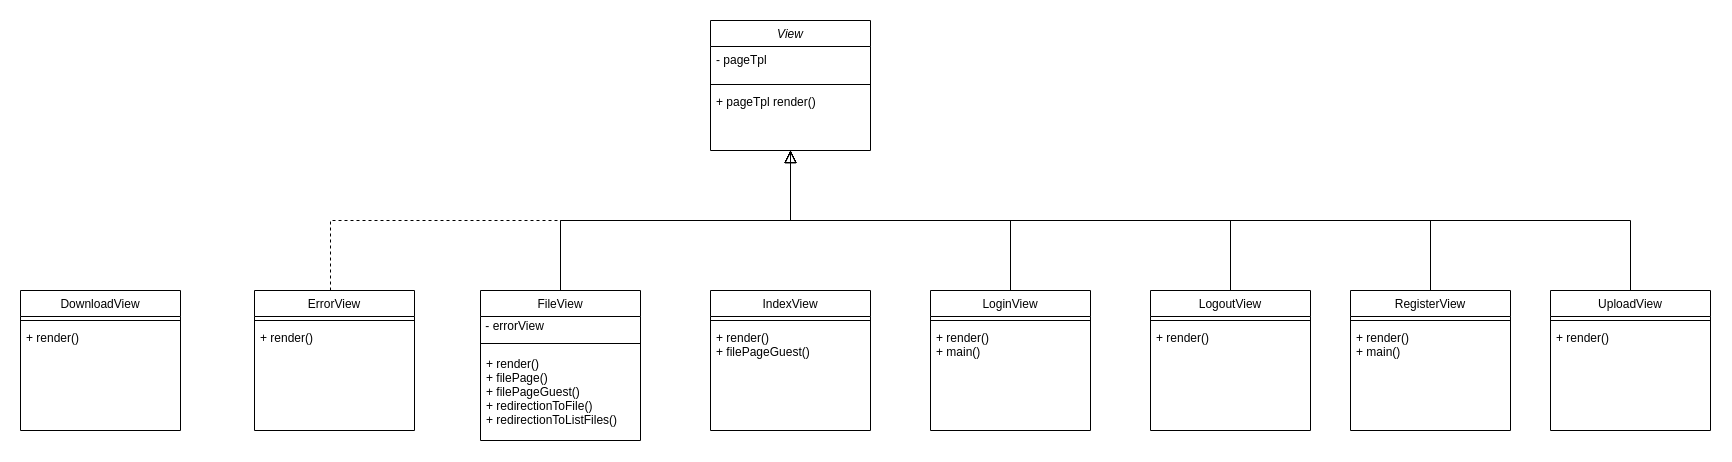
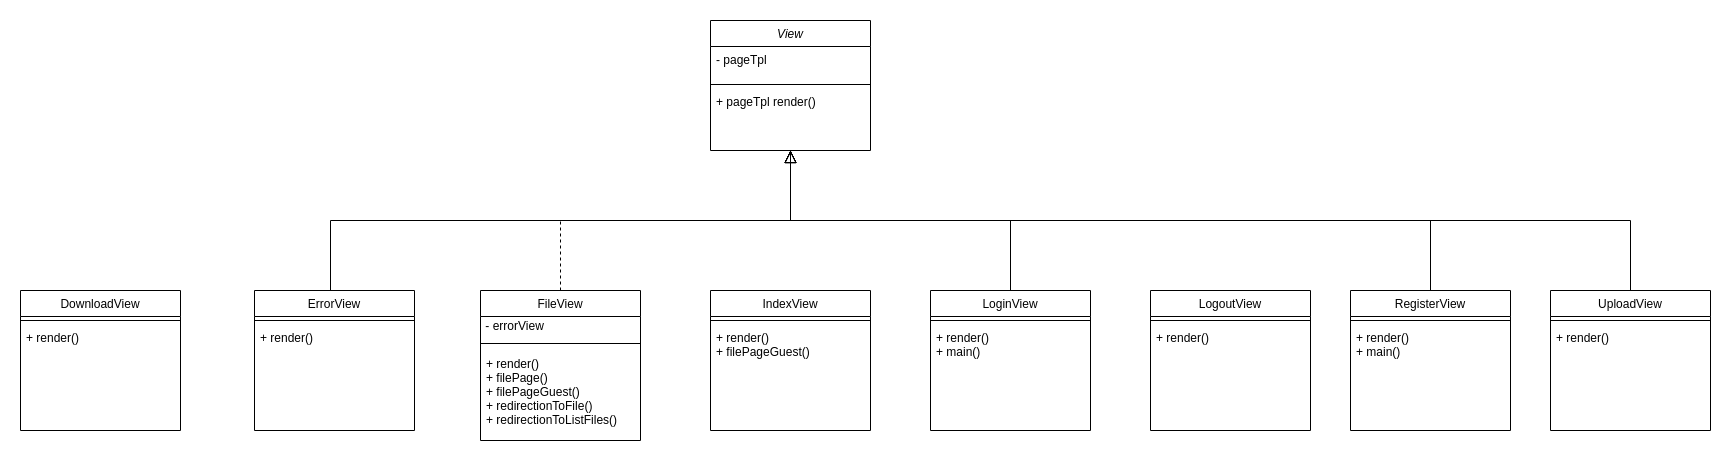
edge "ErrorView" -> "View": style dashed -> solid
edge "FileView" -> "View": style solid -> dashed
edge "LogoutView" -> "View": removed
